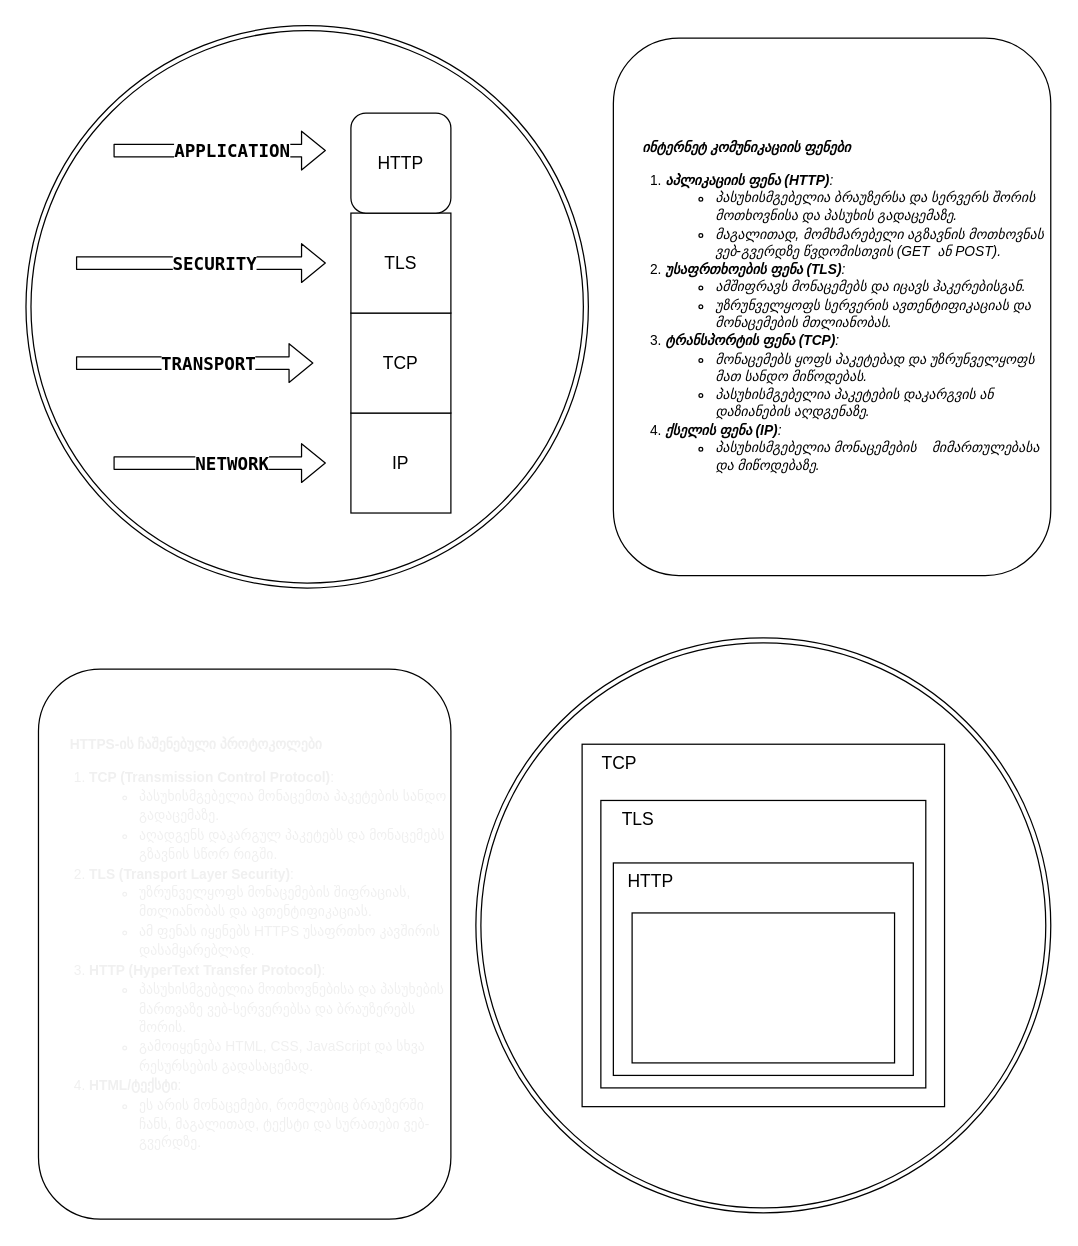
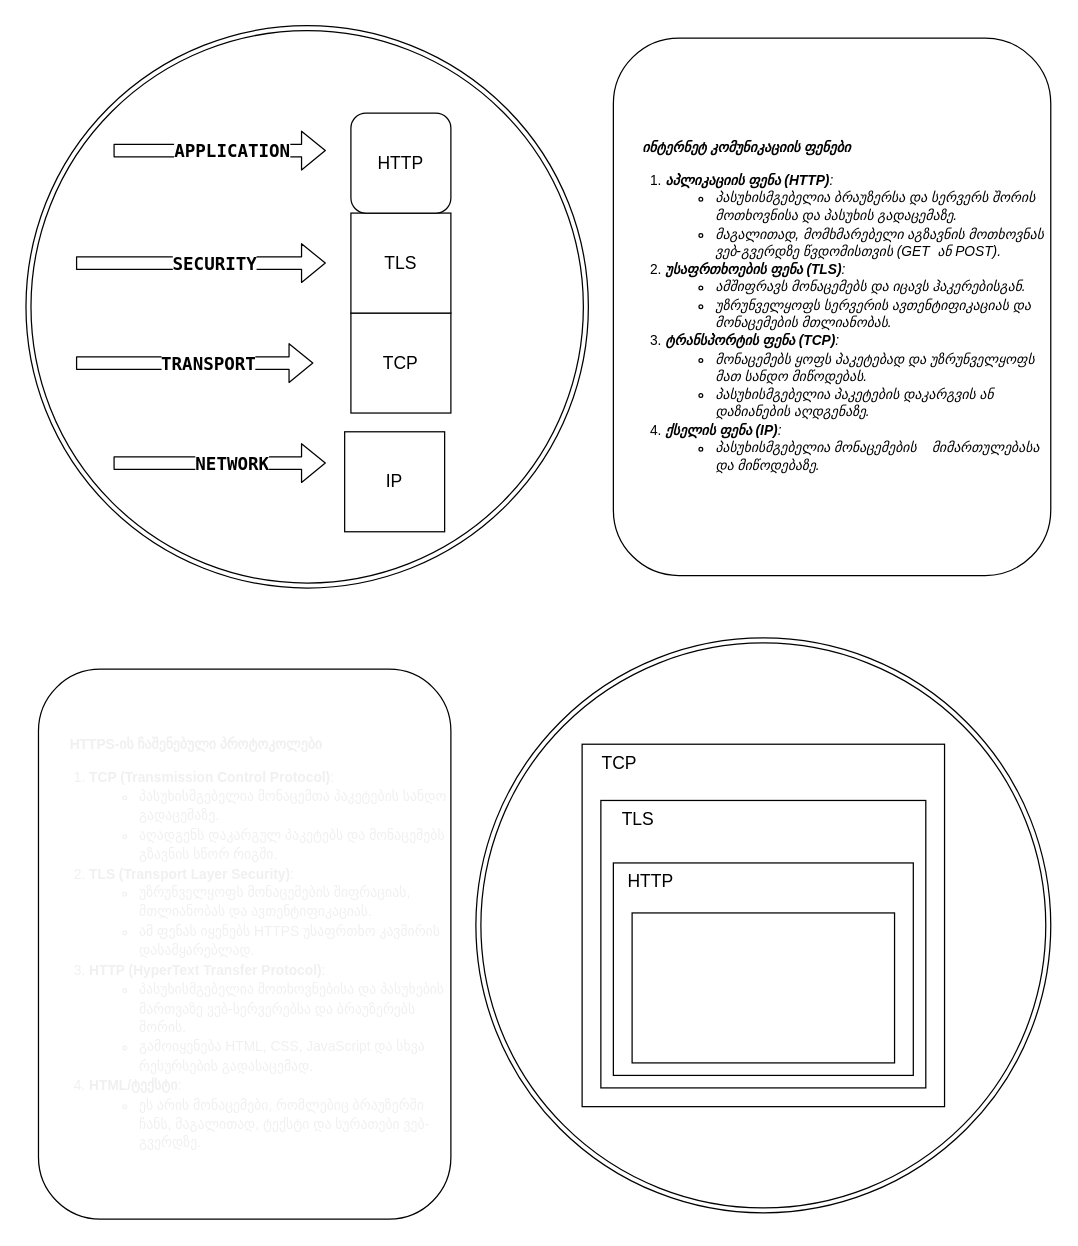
node "IP": moved (401, 463) -> (394, 482)
